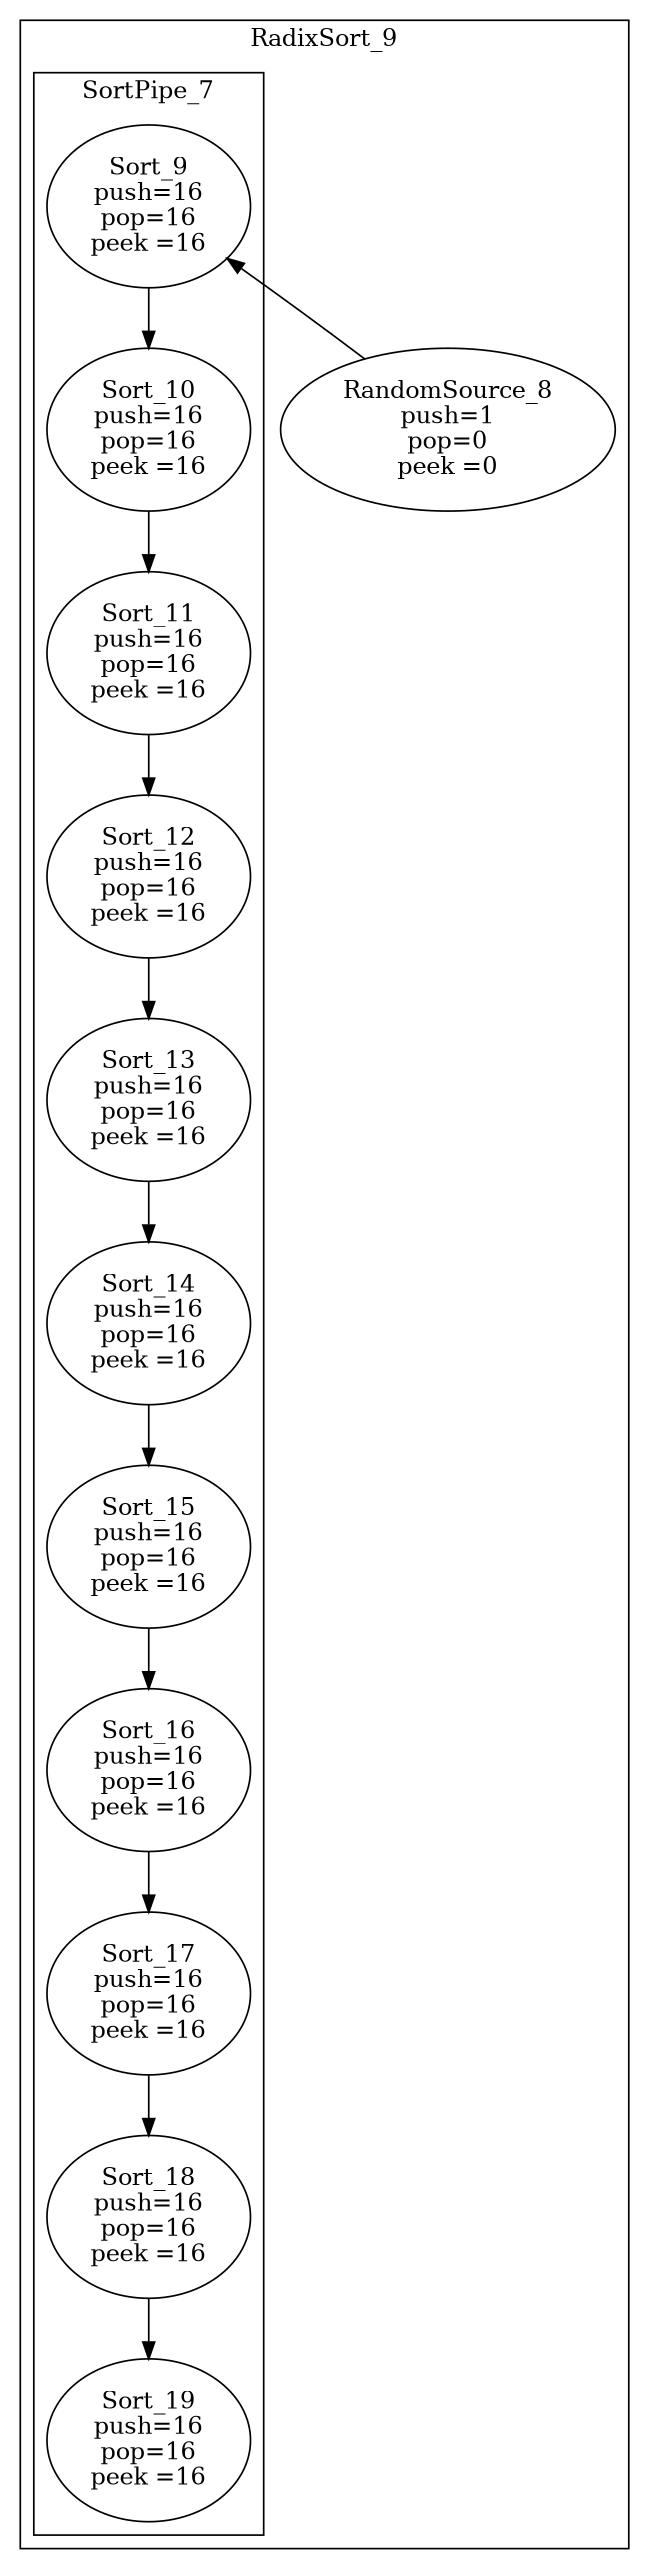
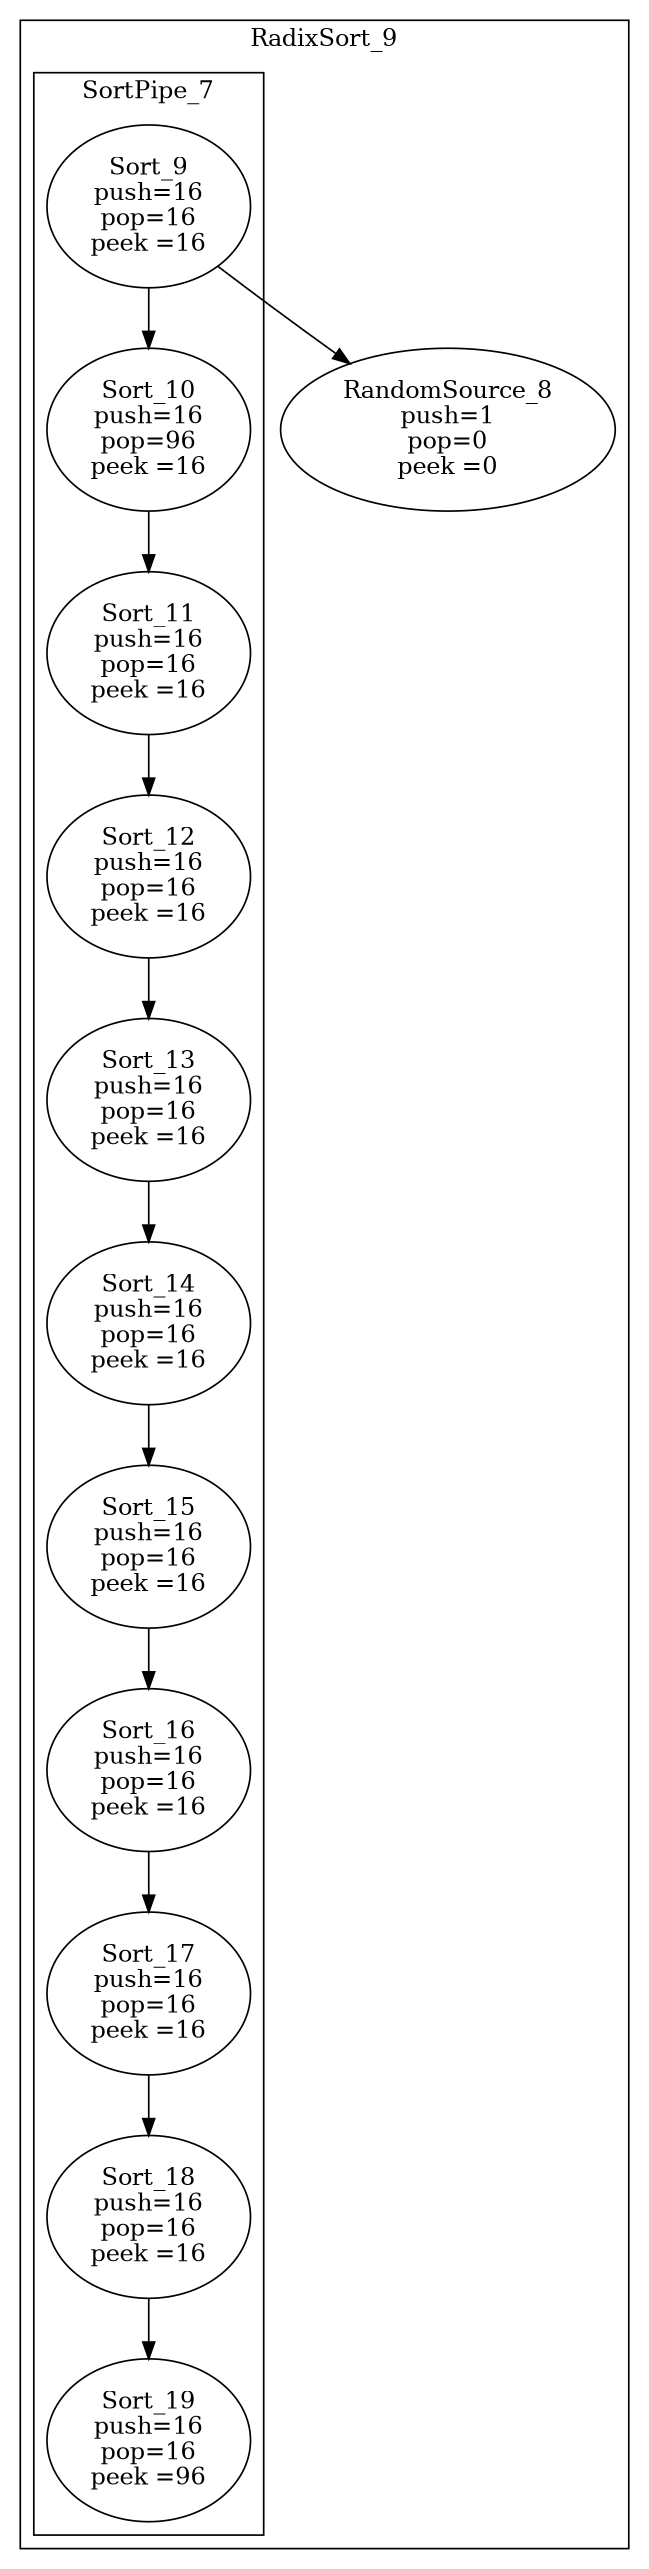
edge "RandomSource_8 push=1 pop=0 peek =0" -> "Sort_9 push=16 pop=16 peek =16": reversed
node "Sort_10 push=16 pop=16 peek =16": label "Sort_10 push=16 pop=16 peek =16" -> "Sort_10 push=16 pop=96 peek =16"
node "Sort_19 push=16 pop=16 peek =16": label "Sort_19 push=16 pop=16 peek =16" -> "Sort_19 push=16 pop=16 peek =96"
